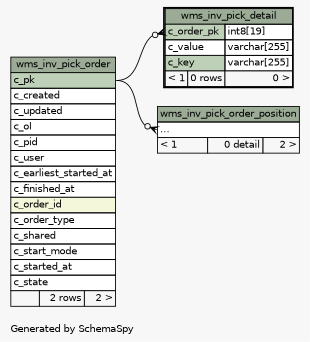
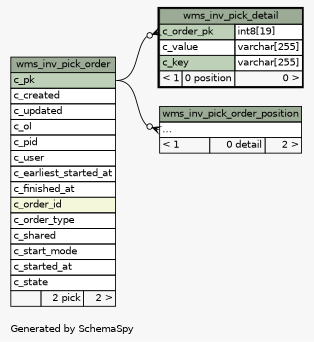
node "wms_inv_pick_detail": text "0 rows" -> "0 position"
node "wms_inv_pick_order": text "2 rows" -> "2 pick"
